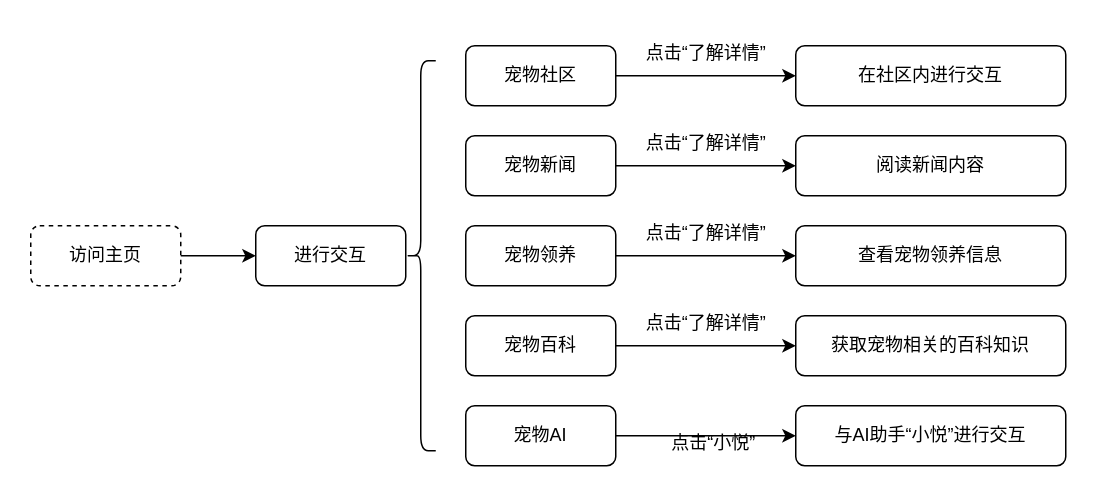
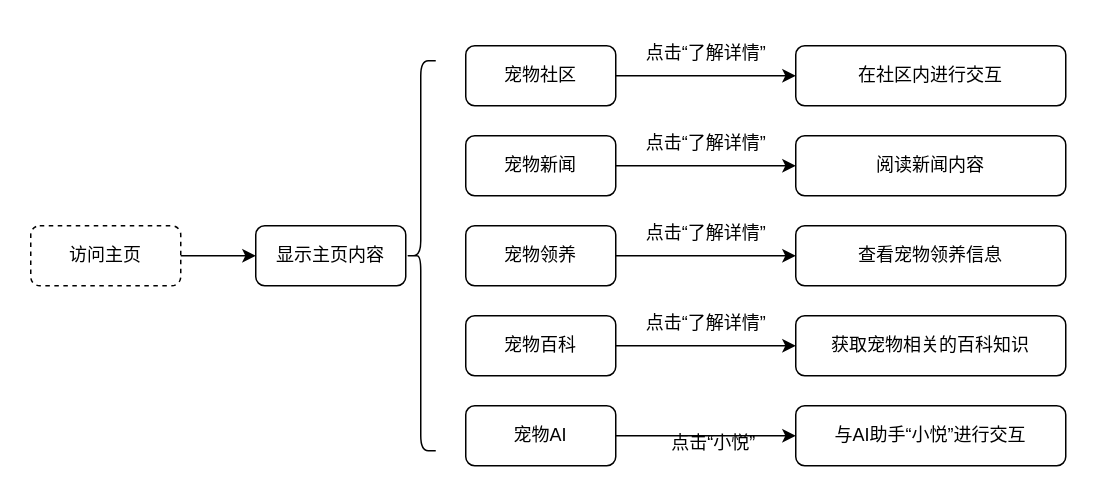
node "进行交互": label "进行交互" -> "显示主页内容"
